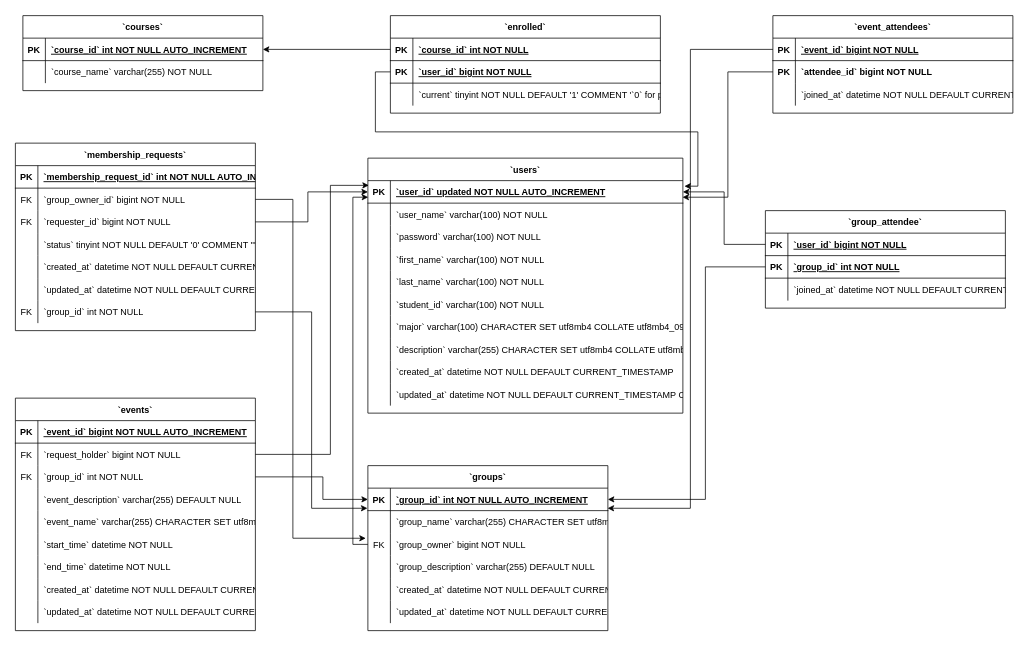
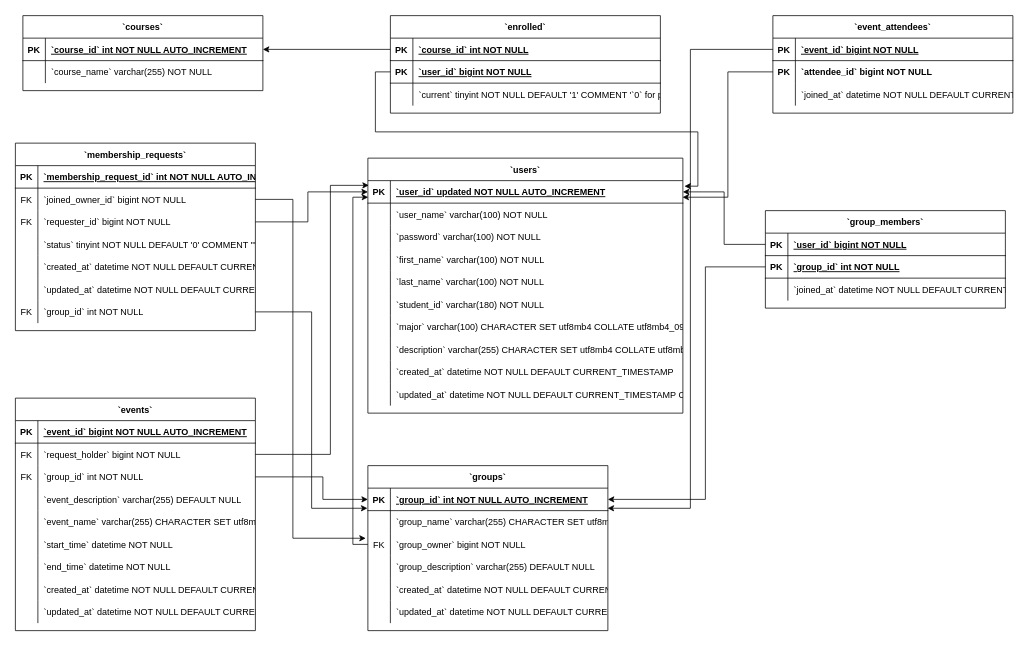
node "`group_owner_id` bigint NOT NULL": label "`group_owner_id` bigint NOT NULL" -> "`joined_owner_id` bigint NOT NULL"
node "`group_attendee`": label "`group_attendee`" -> "`group_members`"
node "`student_id` varchar(100) NOT NULL": label "`student_id` varchar(100) NOT NULL" -> "`student_id` varchar(180) NOT NULL"
